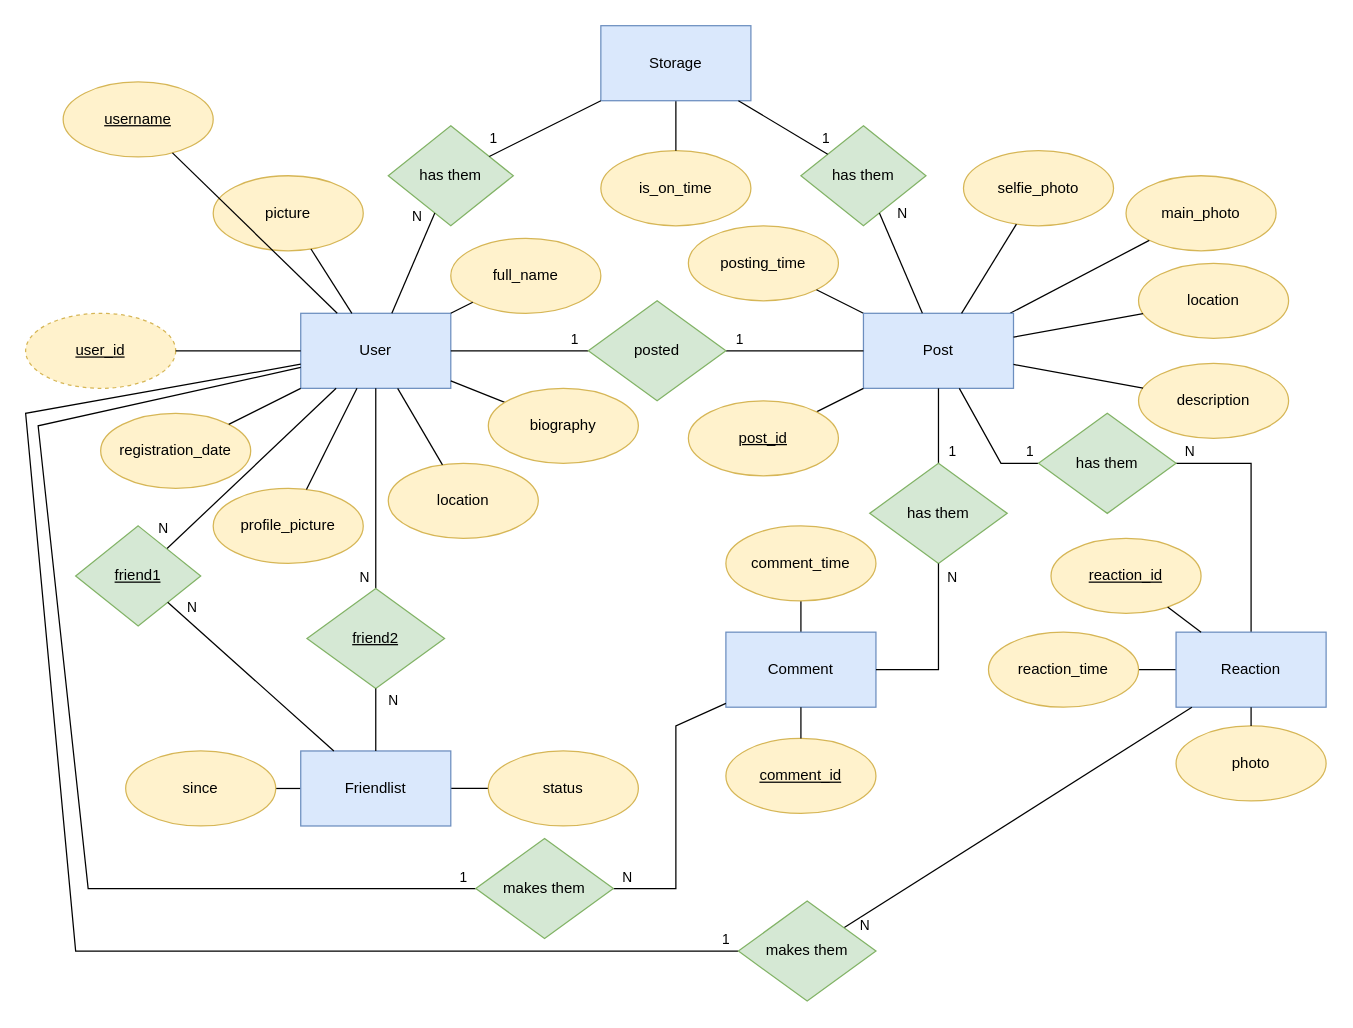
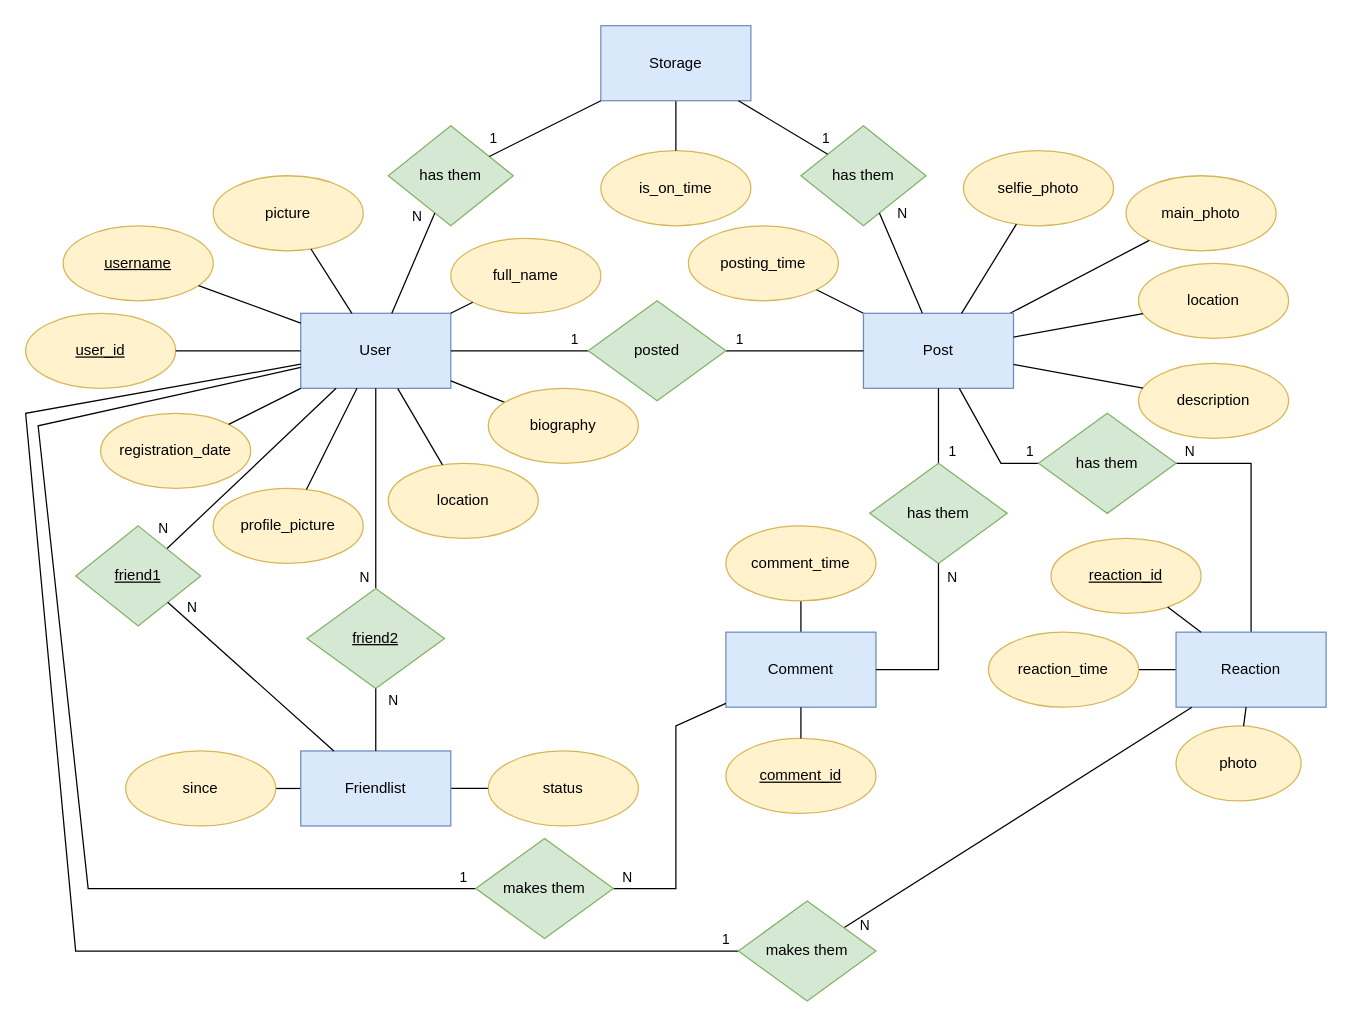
node "username": moved (138, 119) -> (138, 263)
node "user_id": style dashed -> solid
edge "Post" -- "post_id": removed
node "post_id": removed
node "photo": size 150x75 -> 125x75
